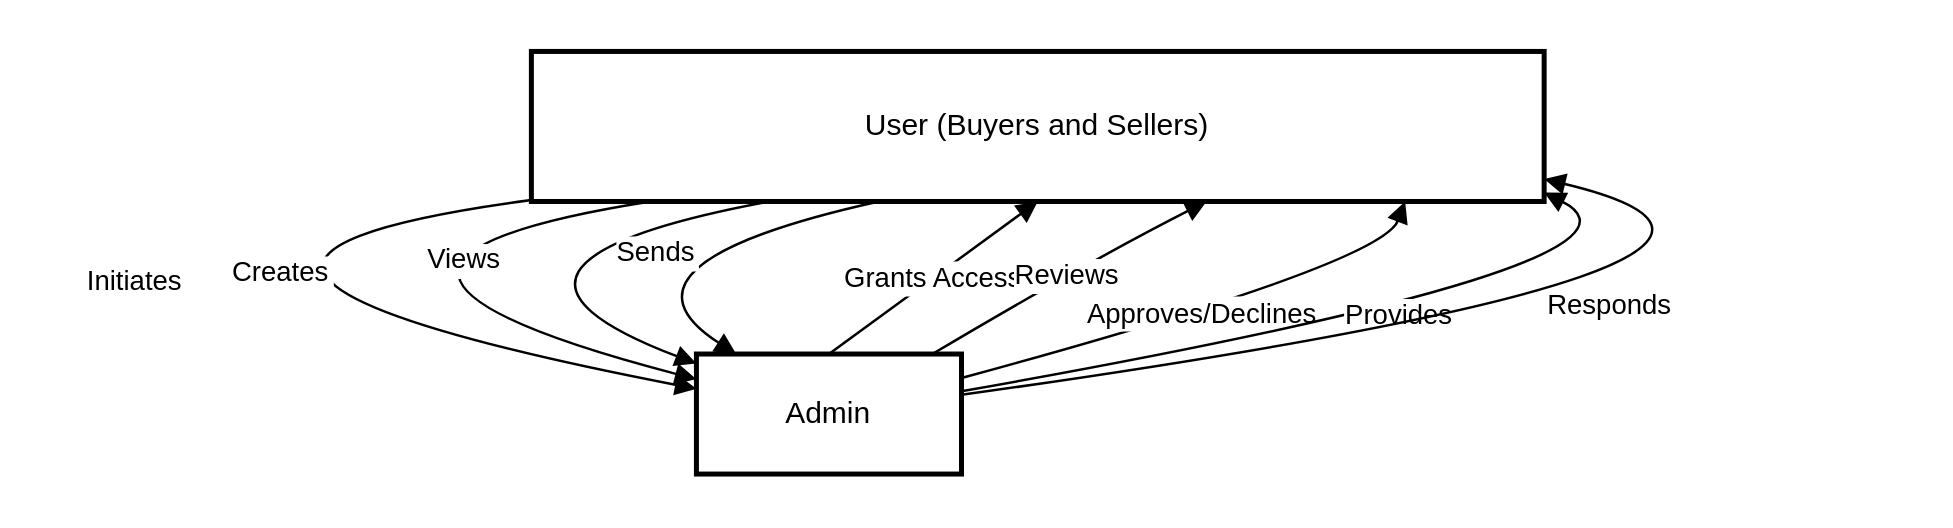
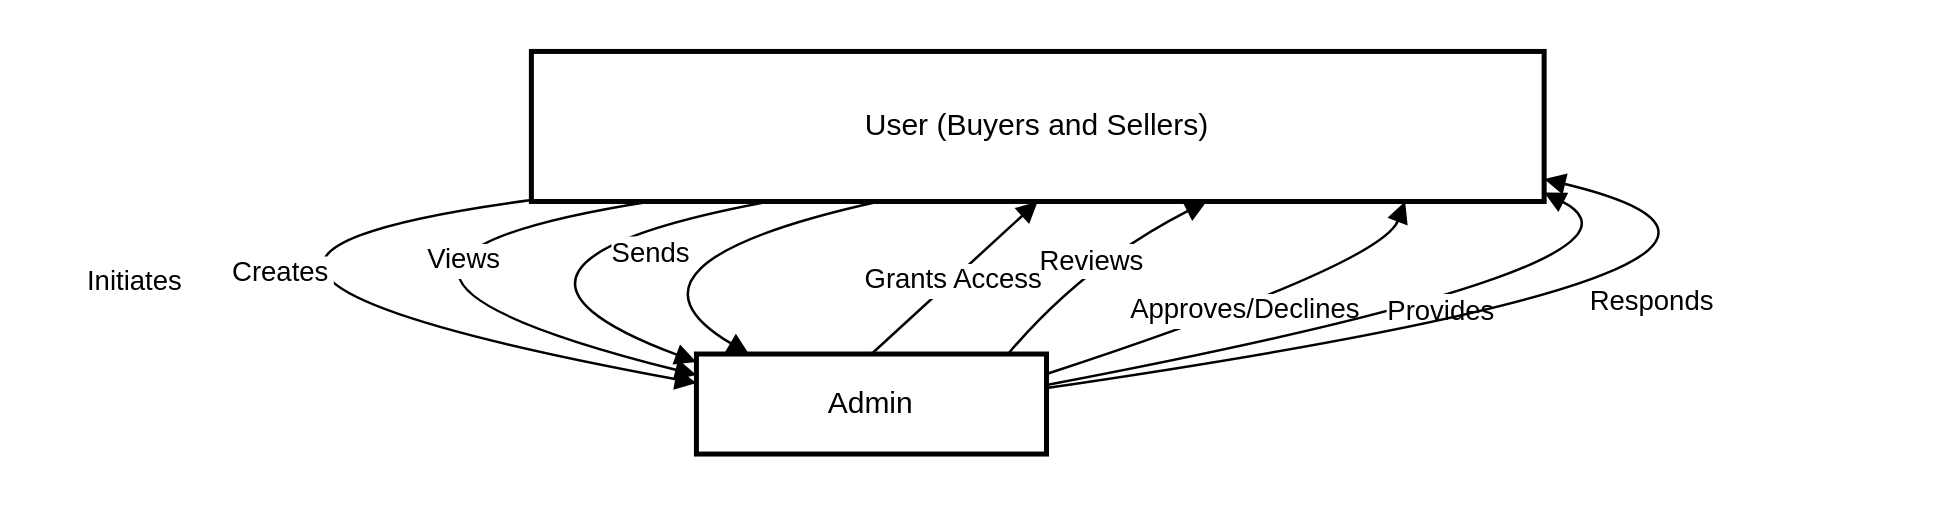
node "Admin": size 265x120 -> 350x100
